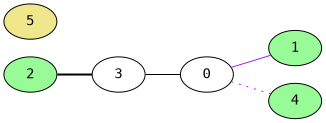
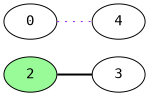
node "5": removed
node "1": removed
edge "3" -- "0": removed
node "4": fillcolor palegreen -> white
